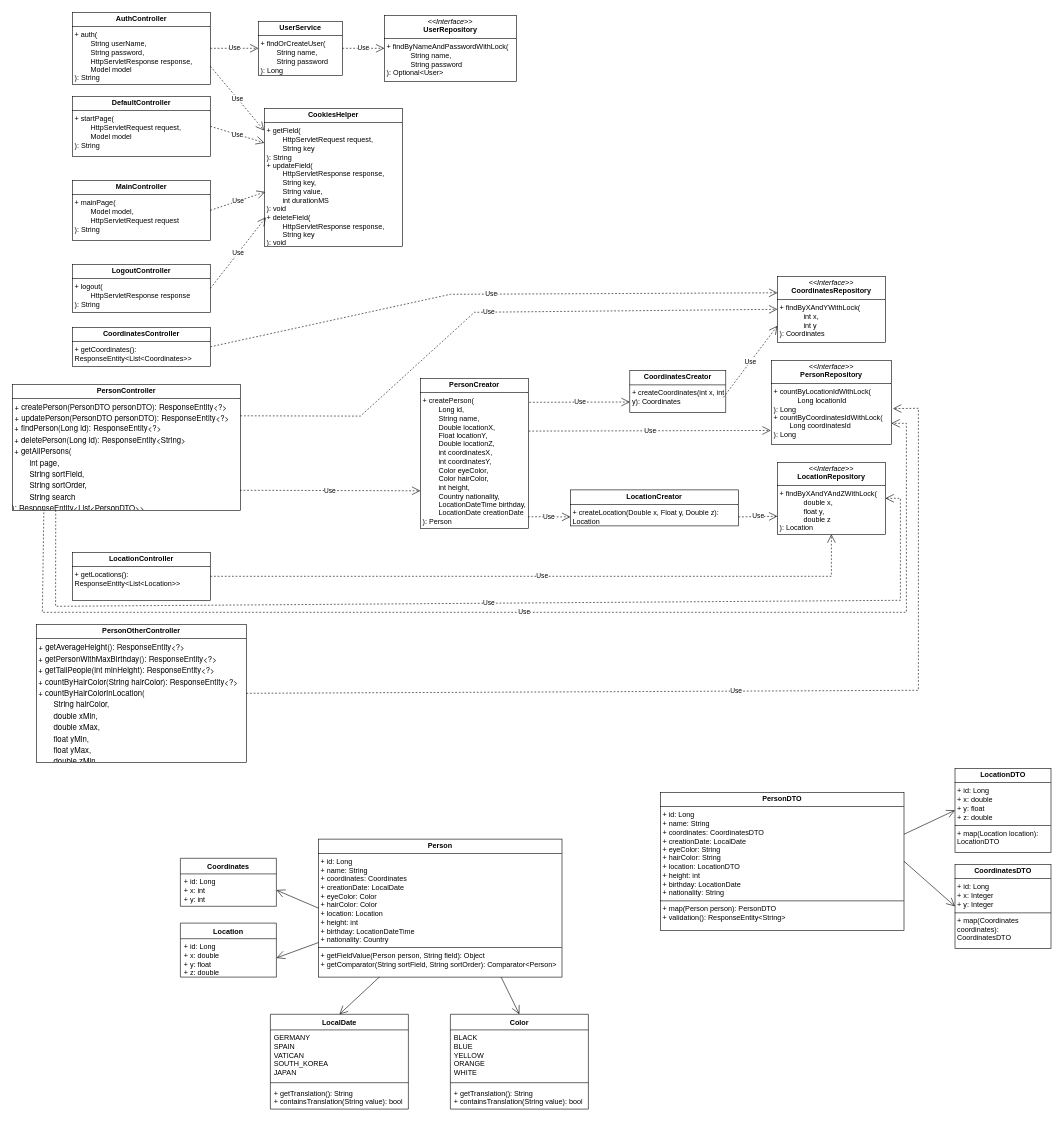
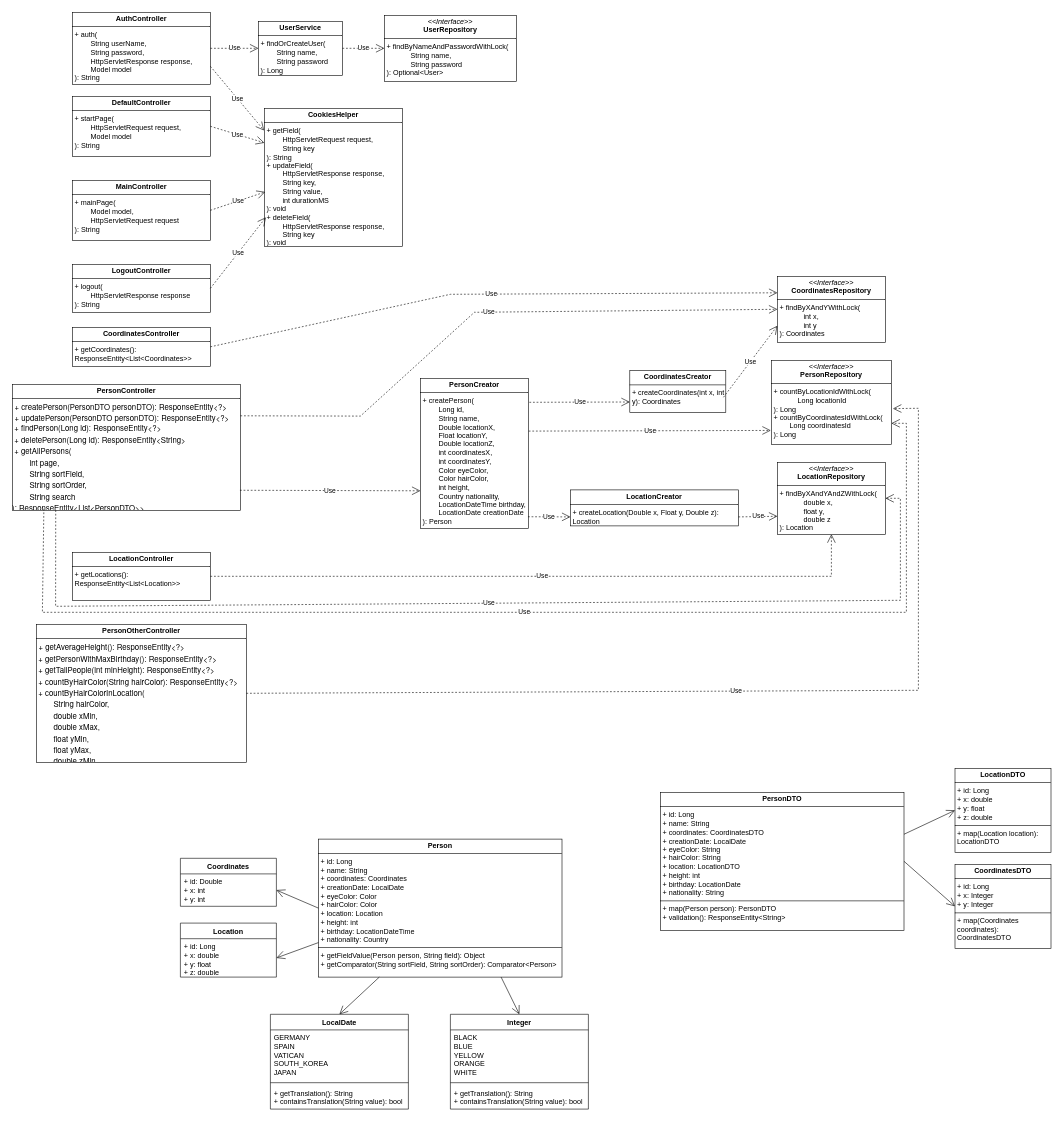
node "+ id: Long + x: int + y: int": label "+ id: Long + x: int + y: int" -> "+ id: Double + x: int + y: int"
node "Color": label "Color" -> "Integer"
